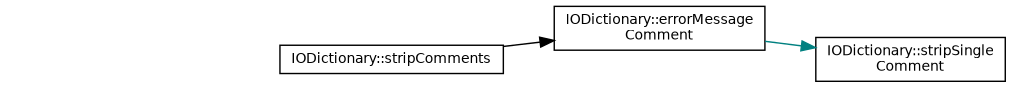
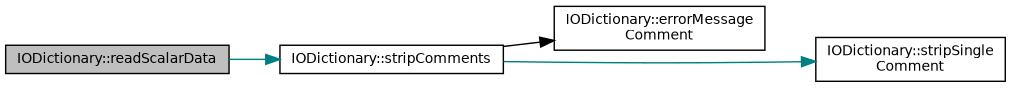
edge "IODictionary::errorMessage Comment" -> "IODictionary::stripSingle Comment": now "IODictionary::stripComments" -> "IODictionary::stripSingle Comment"
node "IODictionary::readScalarData": added
